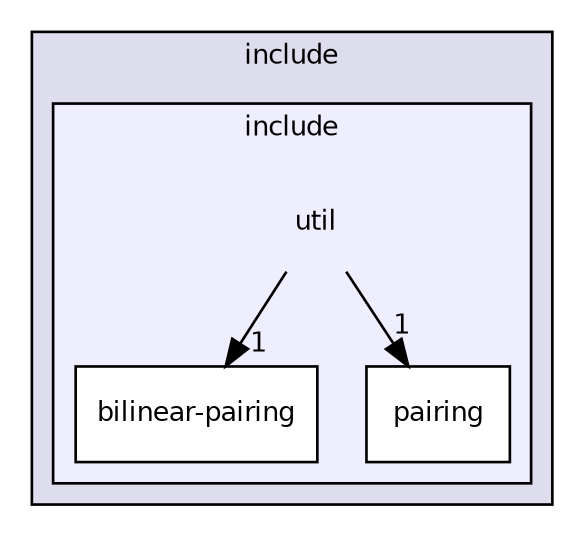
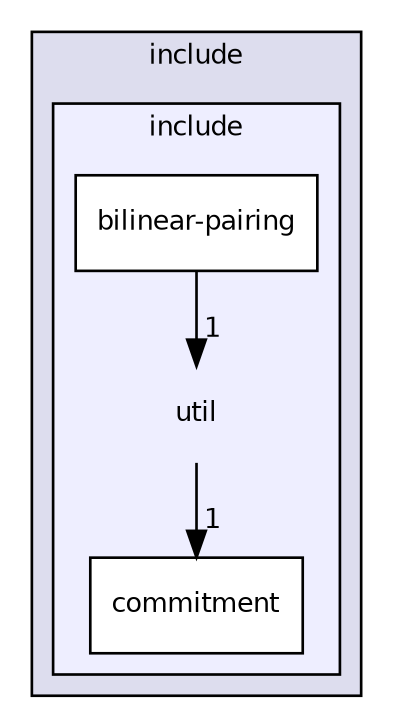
edge "util" -> "bilinear-pairing": reversed
node "pairing": label "pairing" -> "commitment"
